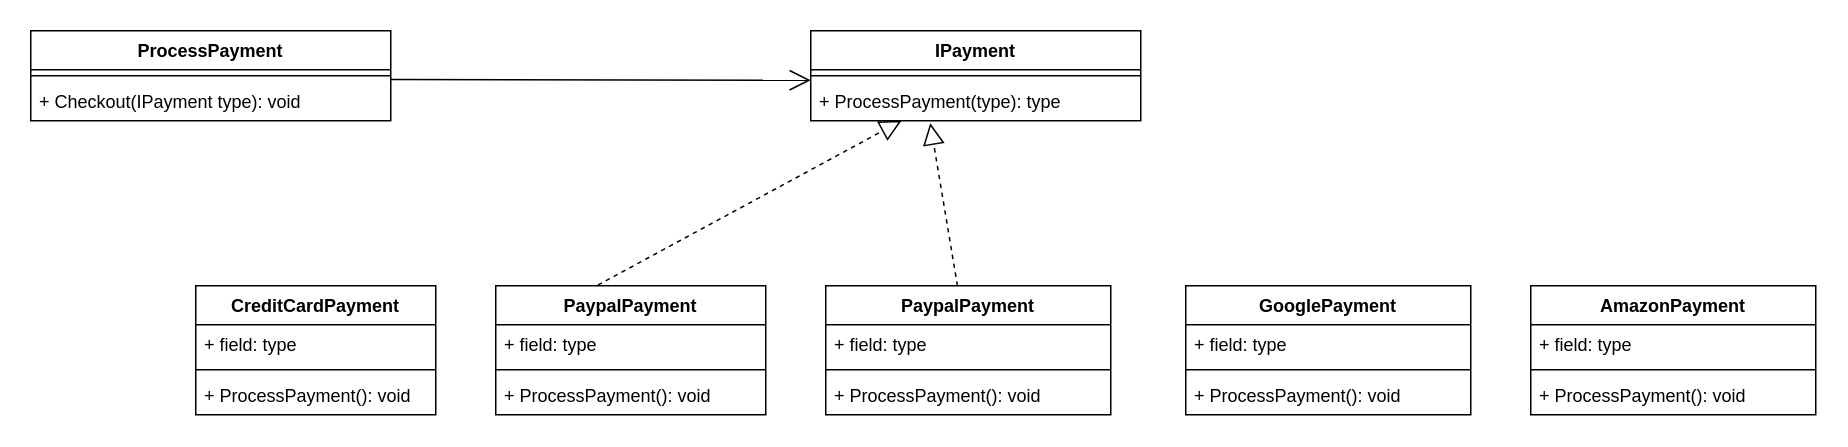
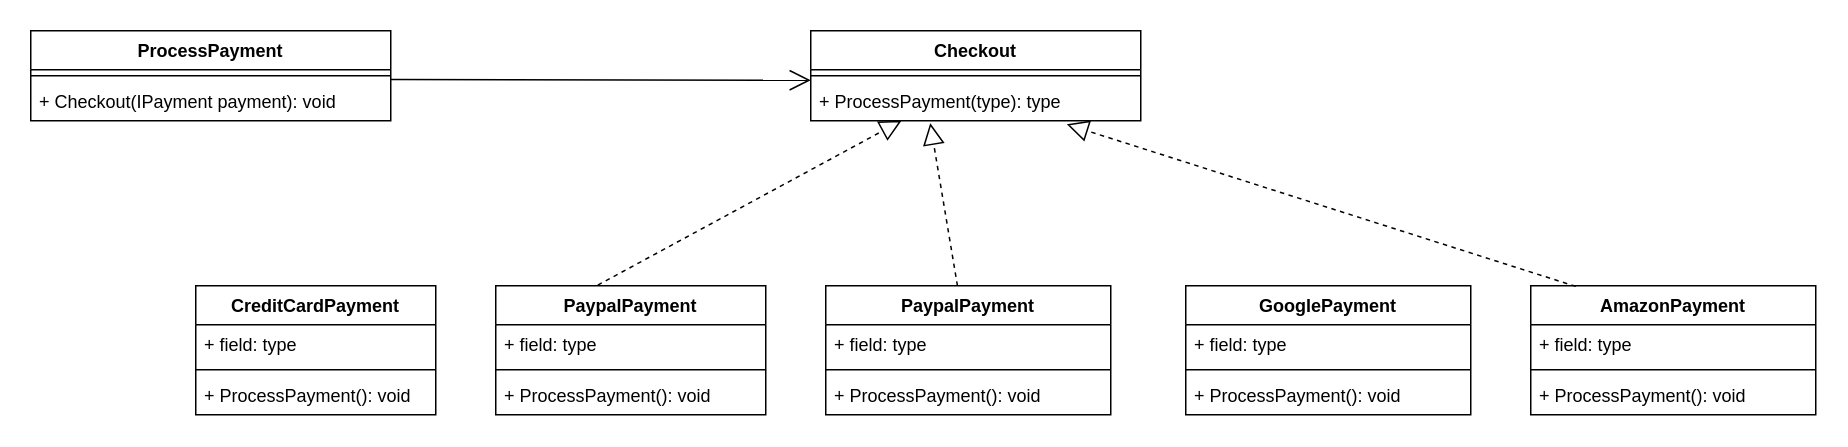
node "IPayment": label "IPayment" -> "Checkout"
node "+ Checkout(IPayment type): void": label "+ Checkout(IPayment type): void" -> "+ Checkout(IPayment payment): void"
edge "AmazonPayment" -> "+ ProcessPayment(type): type": added
